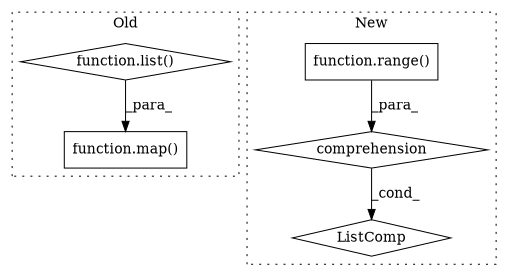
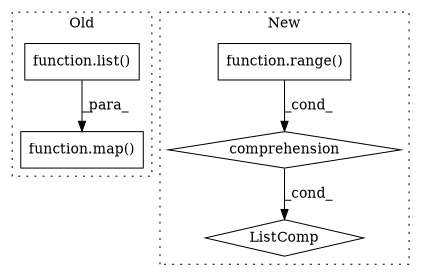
node "function.list()": shape diamond -> box
edge "function.range()" -> "comprehension": label "_para_" -> "_cond_"
